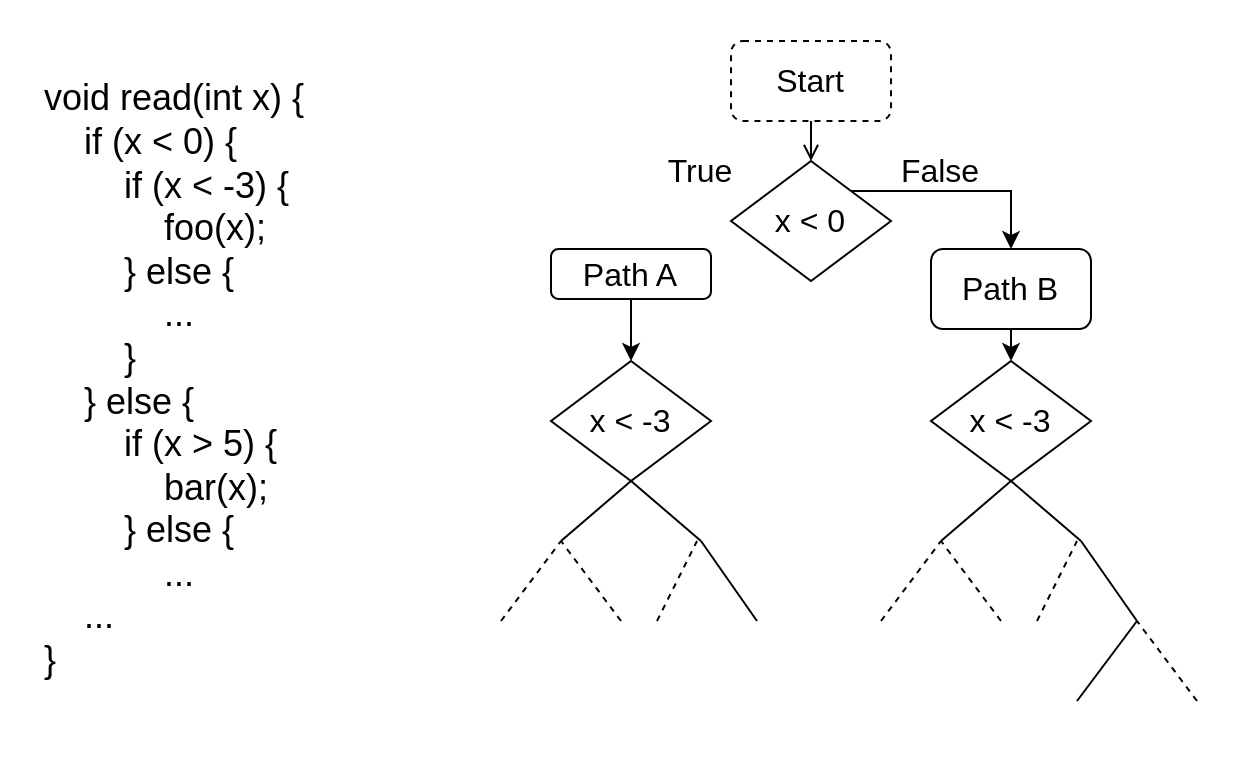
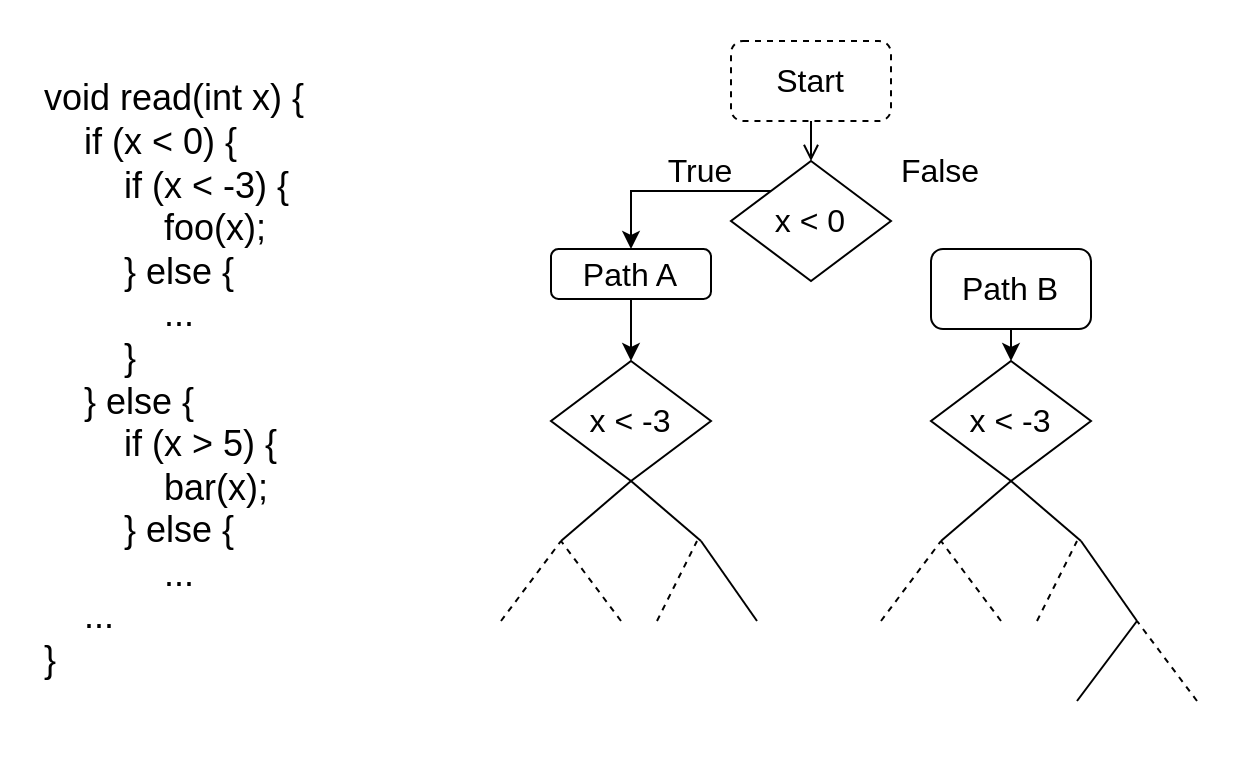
edge "x < 0" -> "Path A": added
edge "x < 0" -> "Path B": removed
